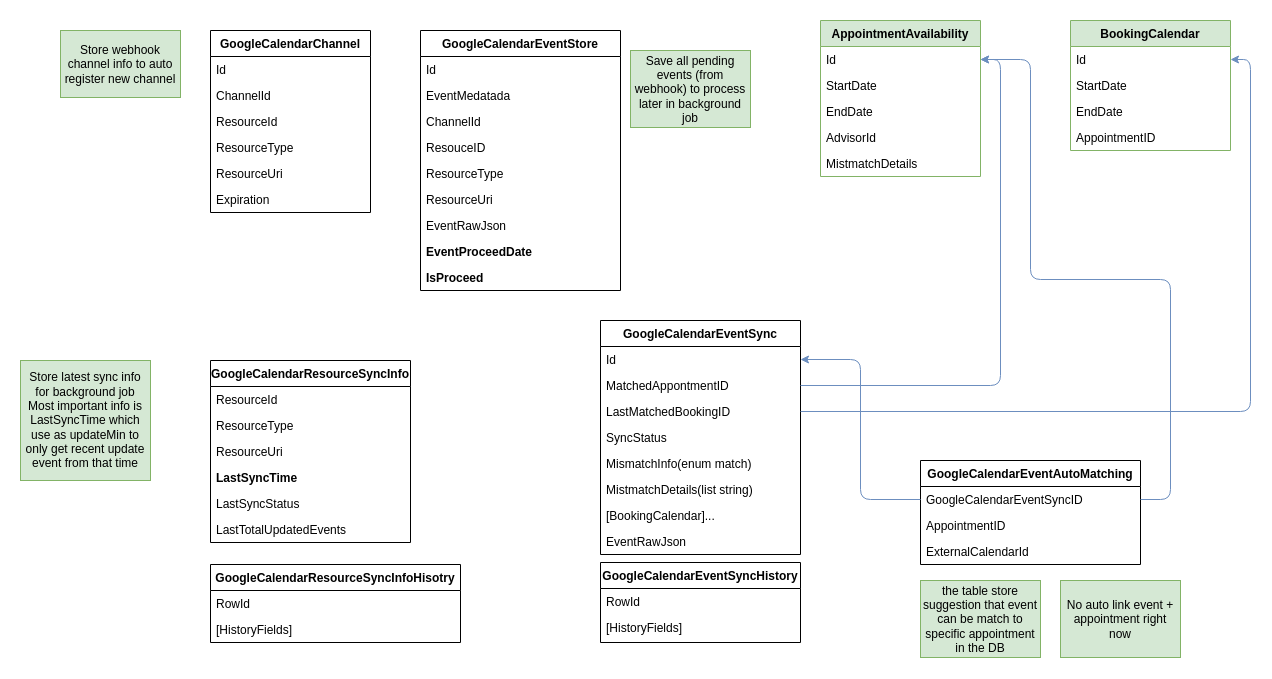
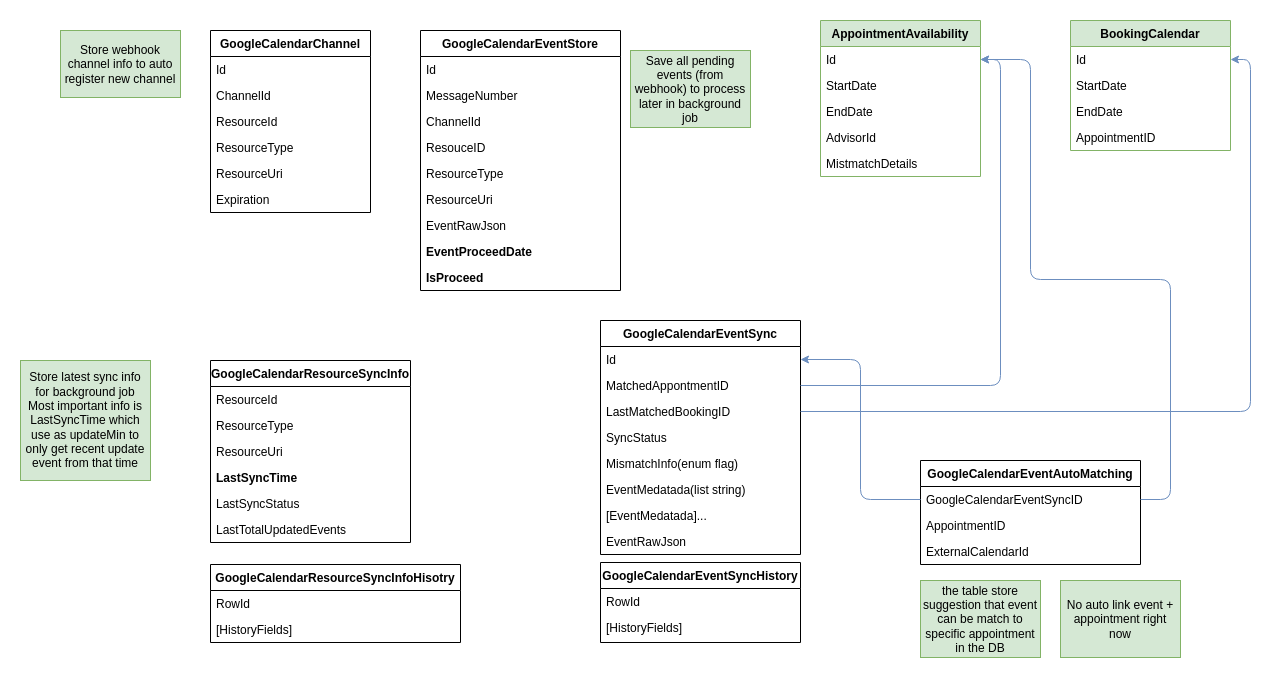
node "EventMedatada": label "EventMedatada" -> "MessageNumber"
node "MismatchInfo(enum match)": label "MismatchInfo(enum match)" -> "MismatchInfo(enum flag)"
node "MistmatchDetails(list string)": label "MistmatchDetails(list string)" -> "EventMedatada(list string)"
node "[BookingCalendar]...": label "[BookingCalendar]..." -> "[EventMedatada]..."
